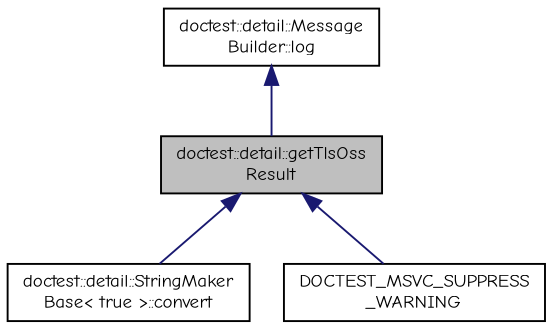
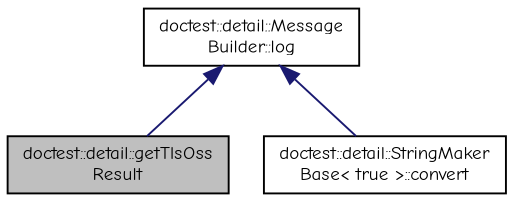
edge "doctest::detail::StringMaker Base< true >::convert" -> "doctest::detail::getTlsOss Result": now "doctest::detail::StringMaker Base< true >::convert" -> "doctest::detail::Message Builder::log"
node "DOCTEST_MSVC_SUPPRESS _WARNING": removed
